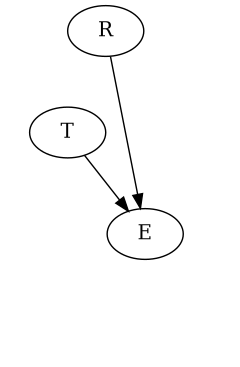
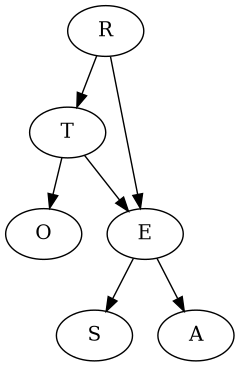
edge "R" -> "T": added
node "O": added
node "S": added
node "A": added
